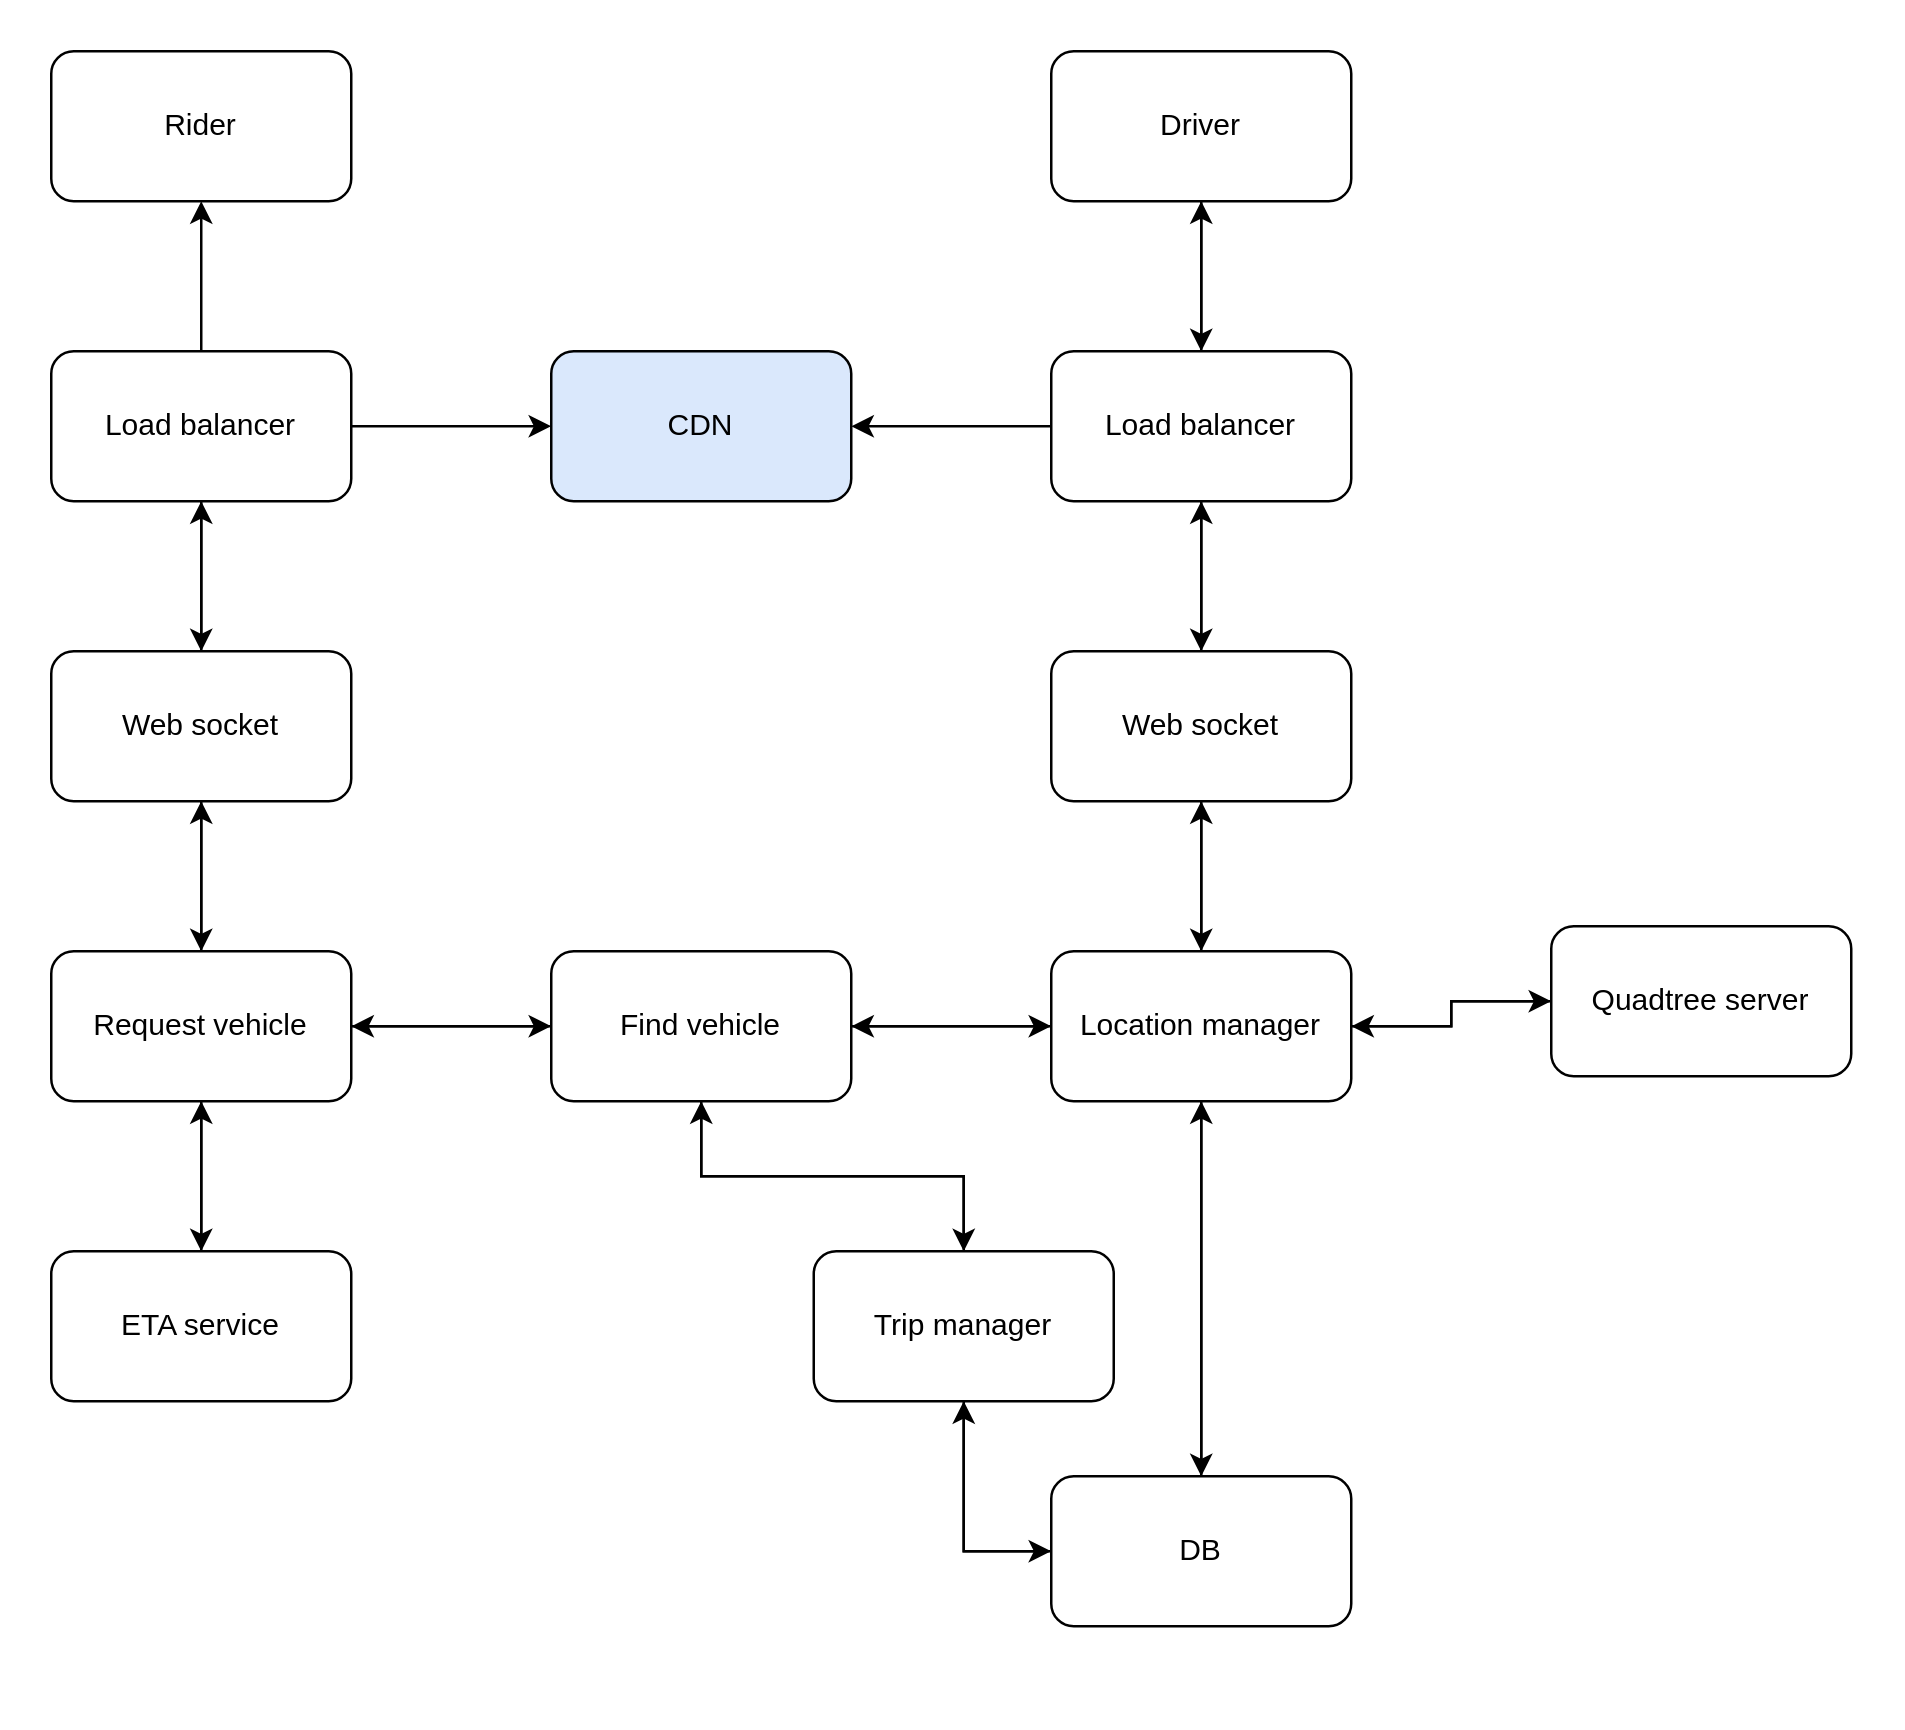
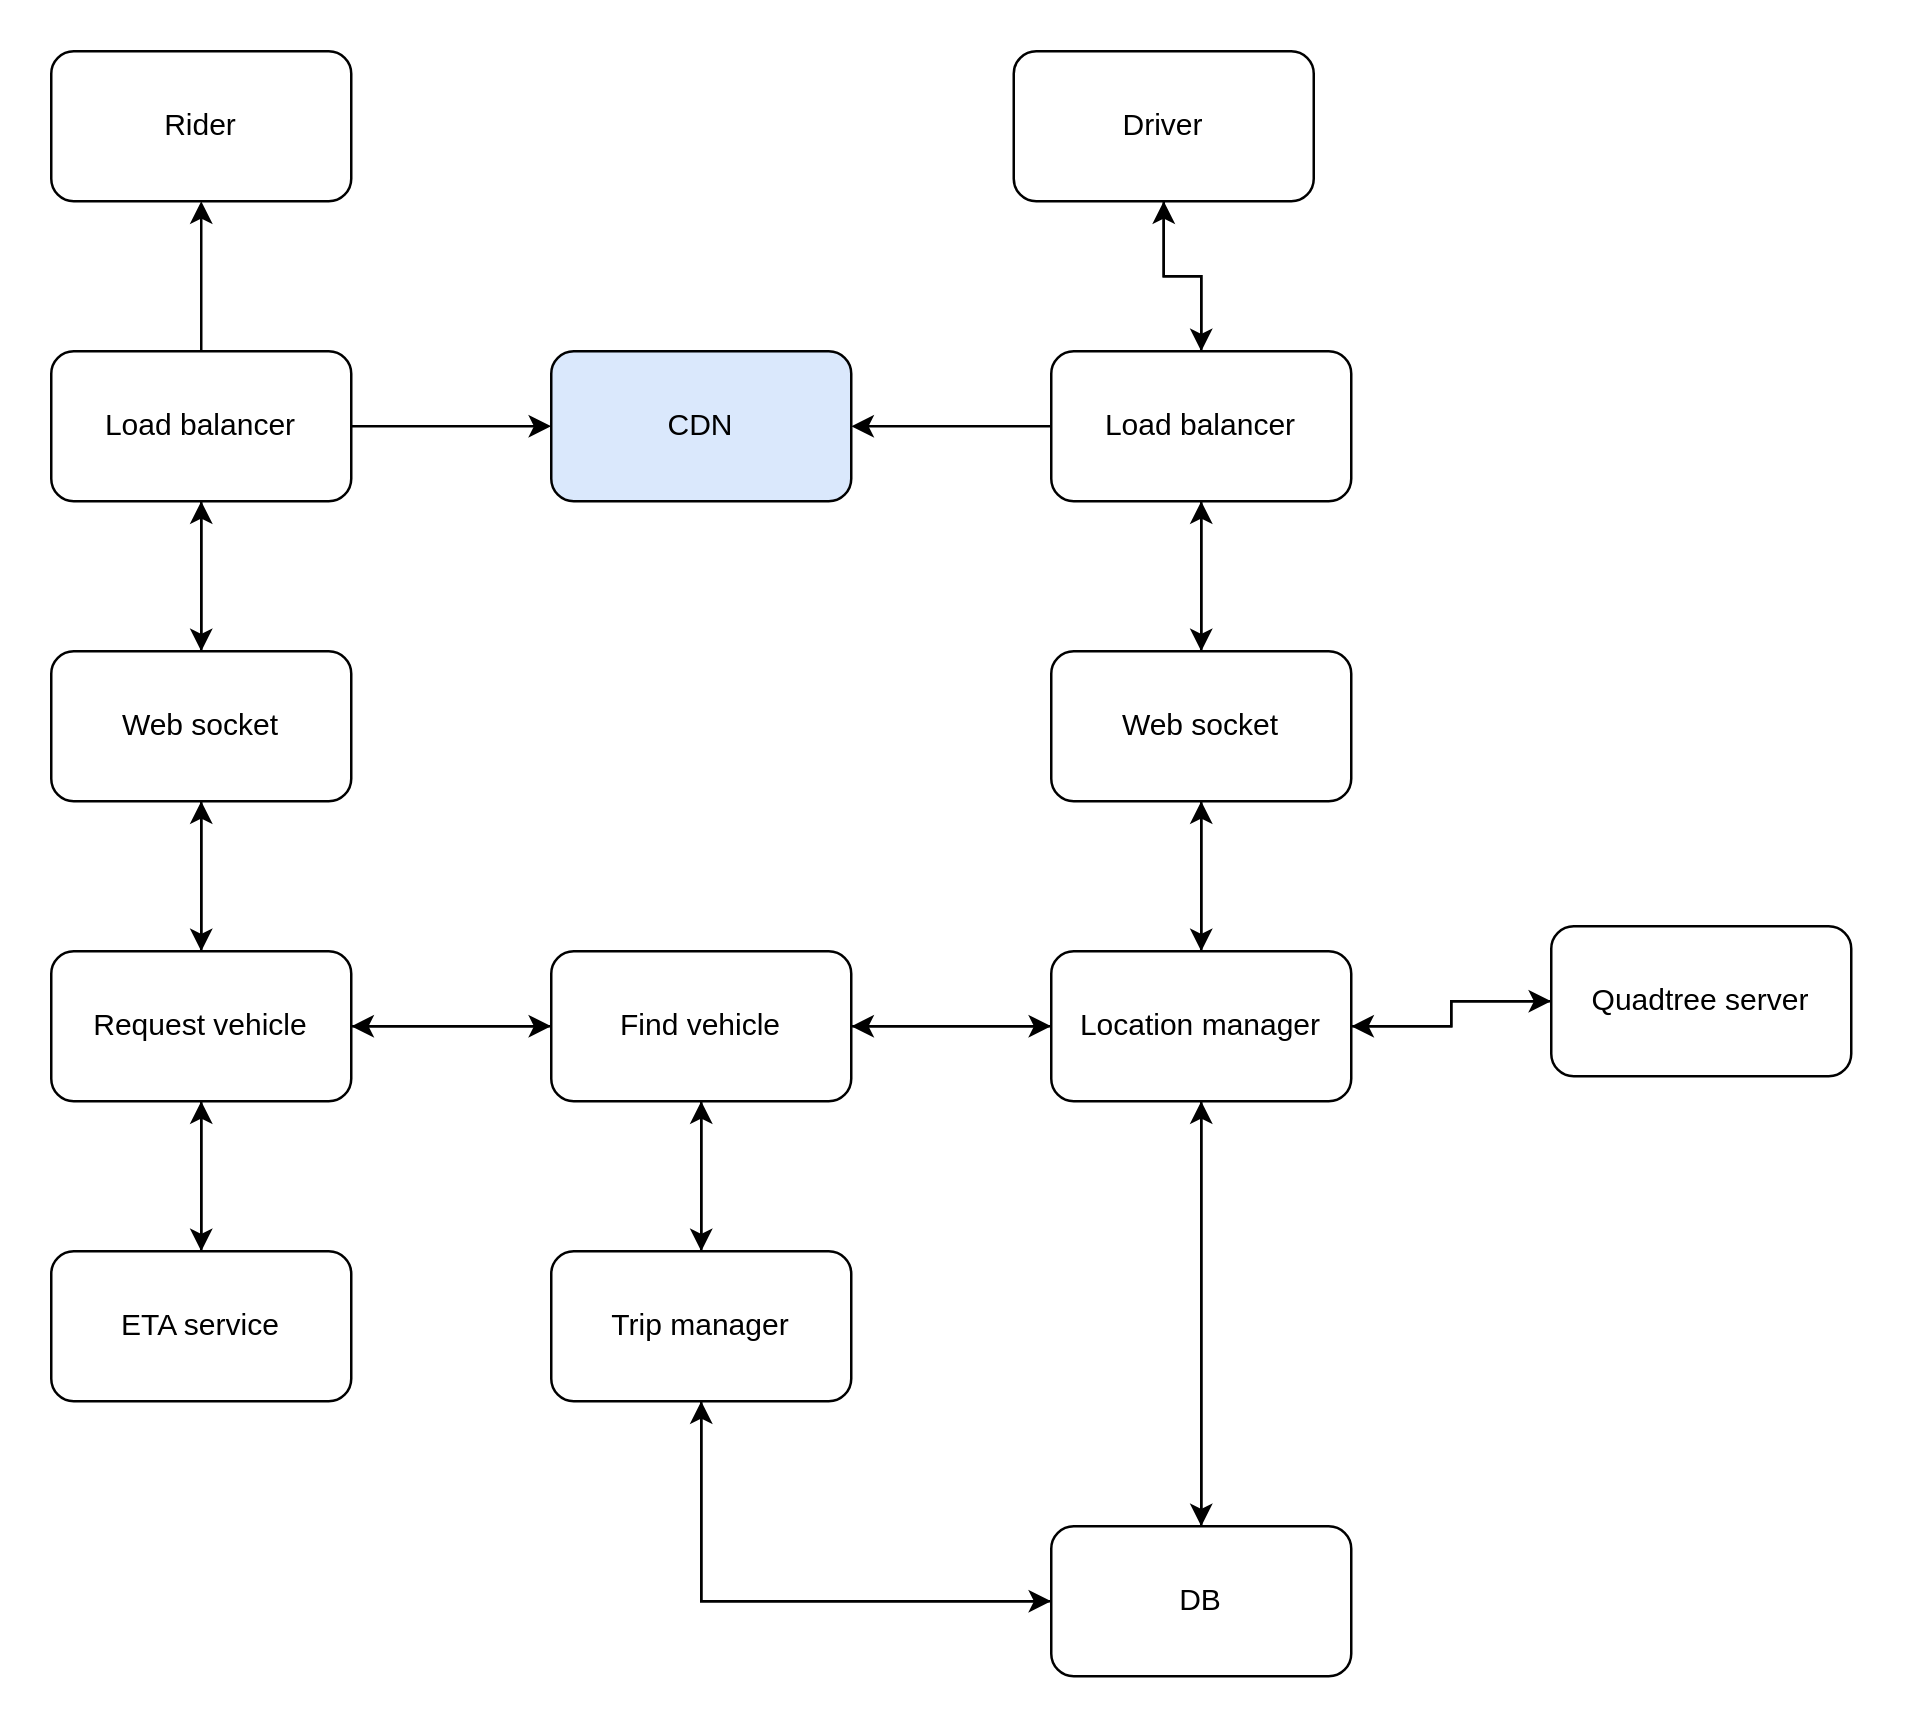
node "Driver": moved (1201, 126) -> (1164, 126)
node "Trip manager": moved (964, 1326) -> (701, 1326)
node "DB": moved (1201, 1551) -> (1201, 1601)
